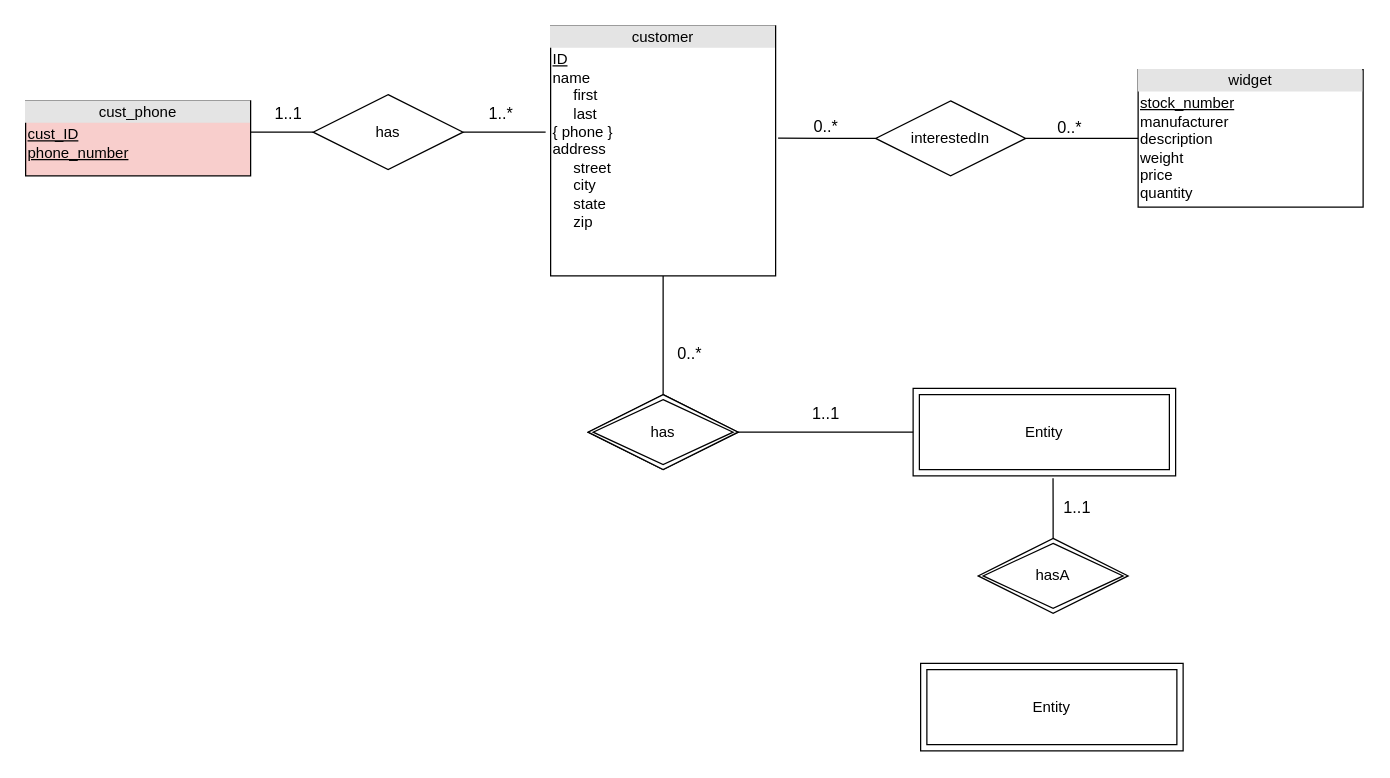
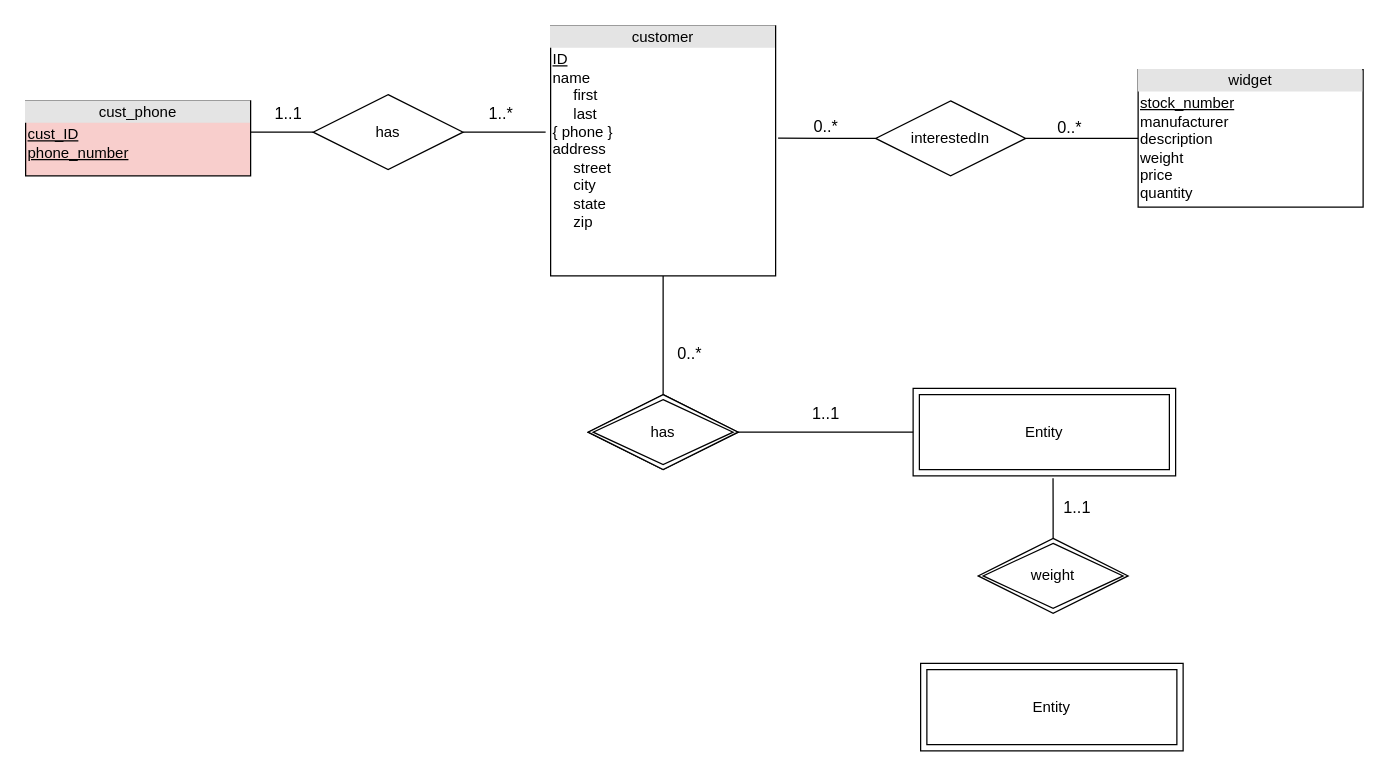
node "hasA": label "hasA" -> "weight"
